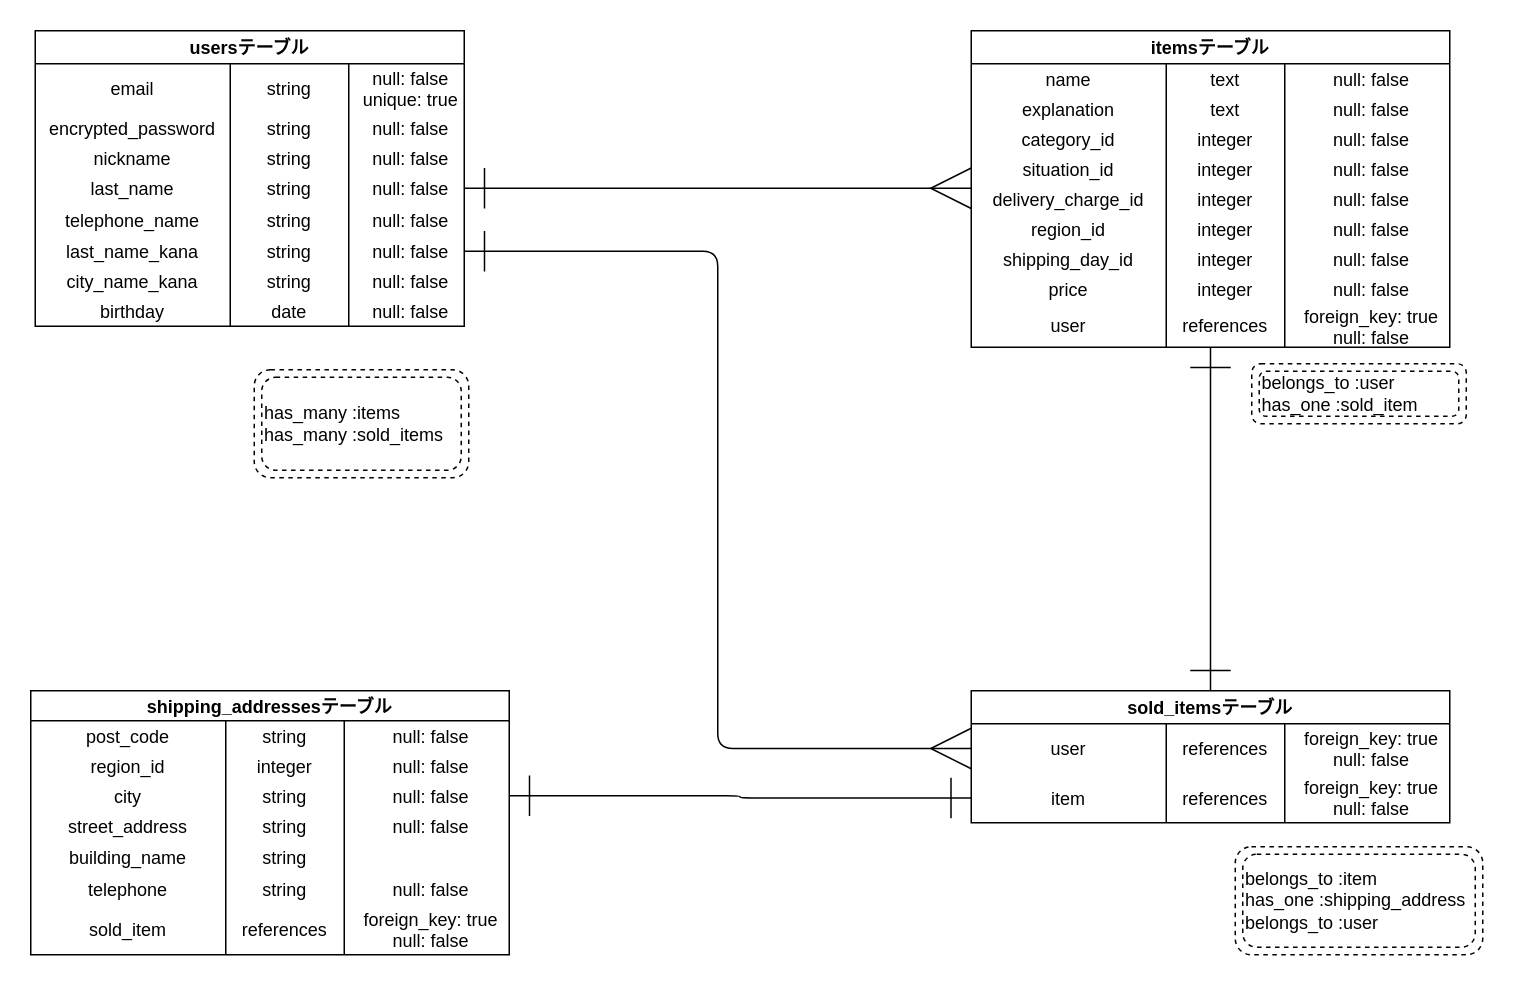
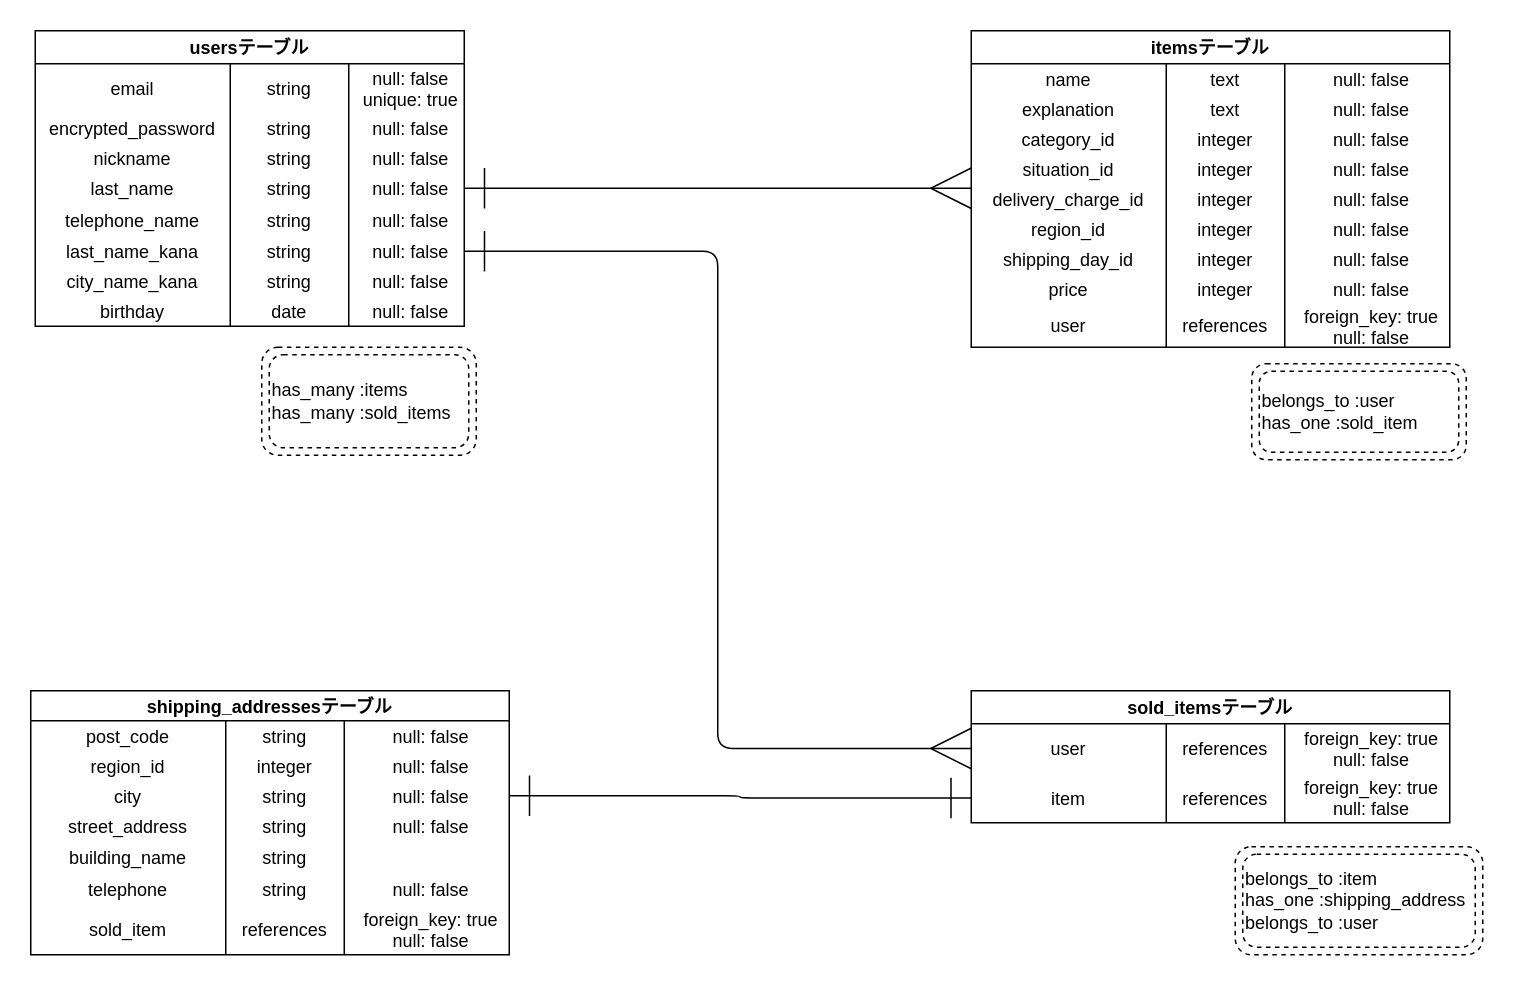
node "belongs_to :user has_one :sold_item": size 215x60 -> 215x96
node "has_many :items has_many :sold_items": moved (362, 424) -> (369, 401)
edge "itemsテーブル" -- "sold_itemsテーブル": removed
